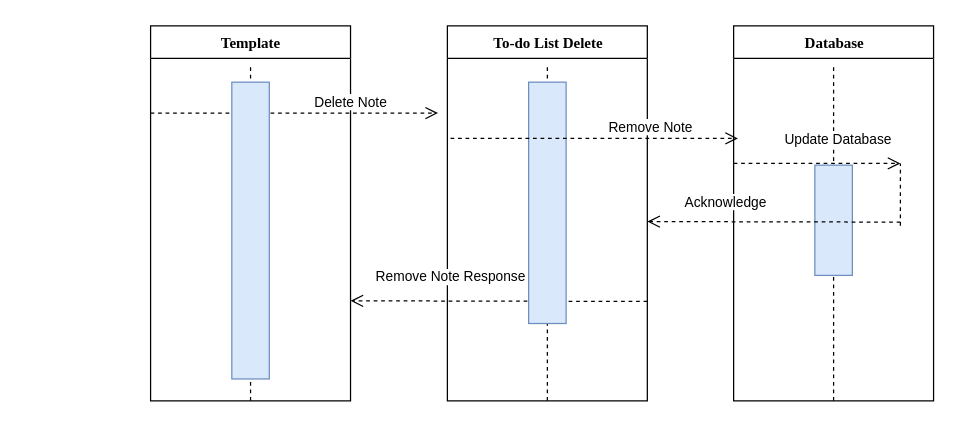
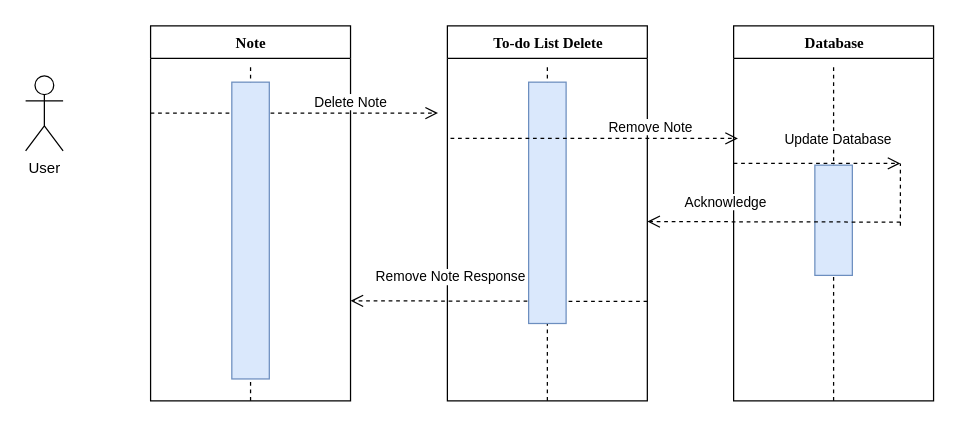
node "Template": label "Template" -> "Note"
node "User": added
